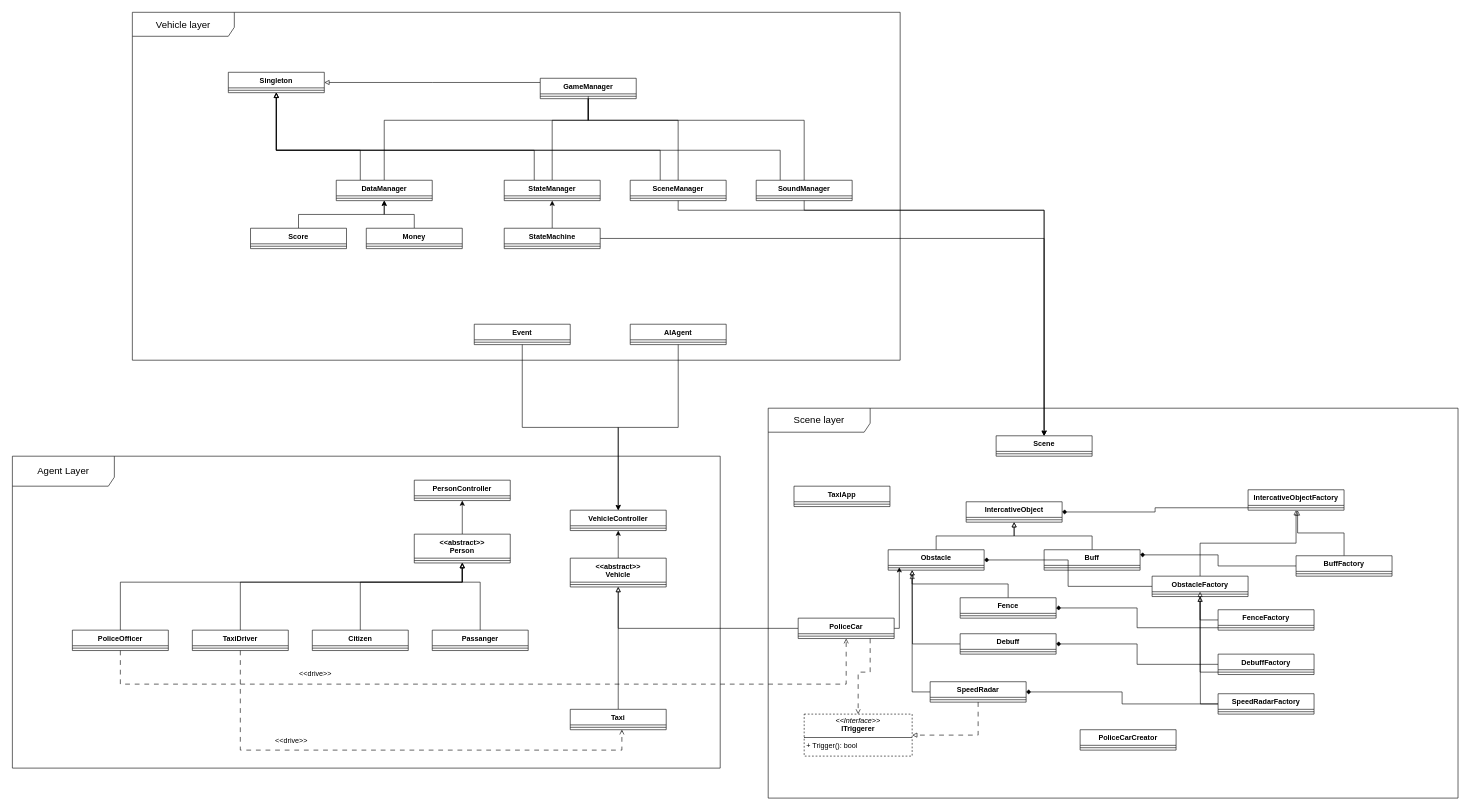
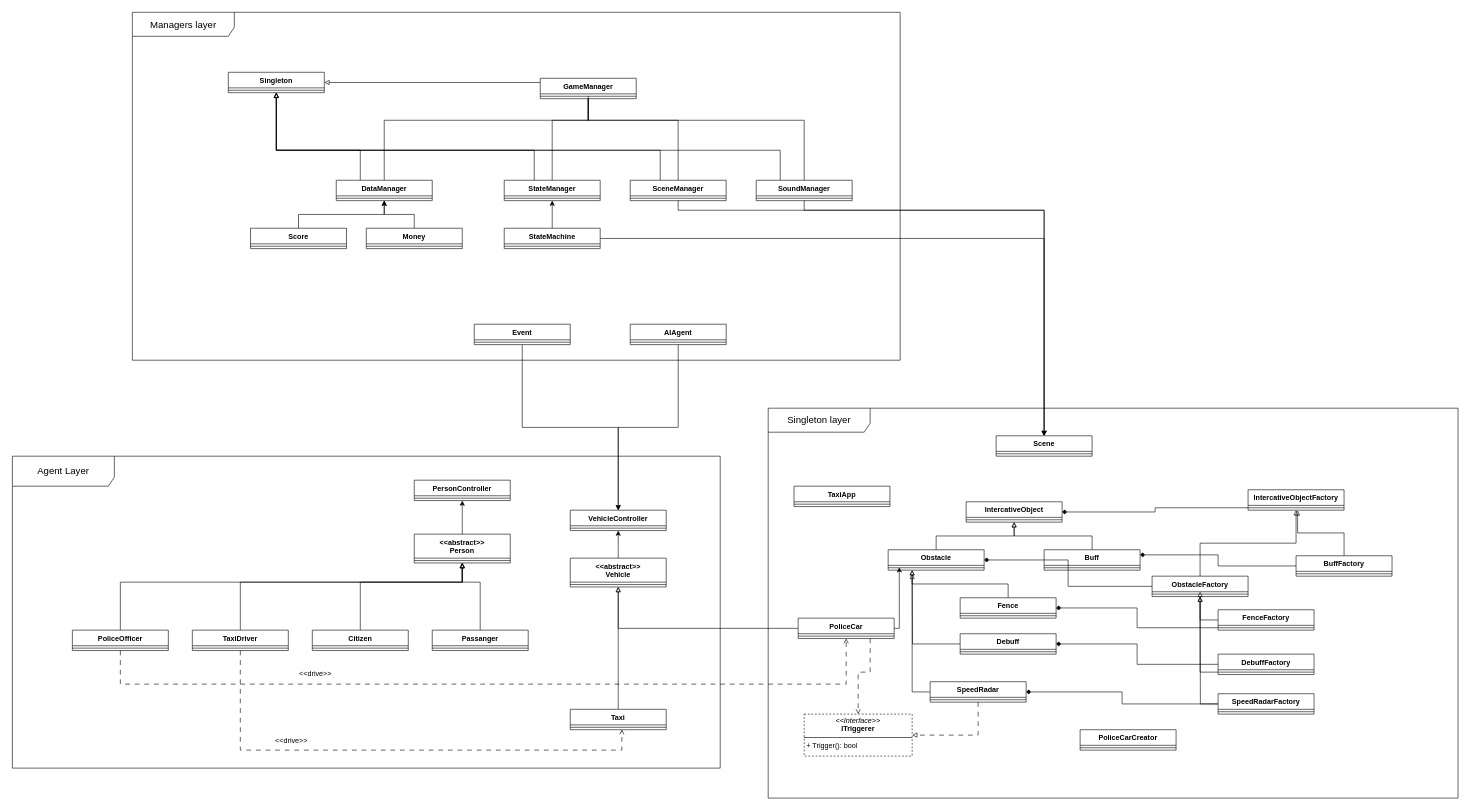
node "Vehicle layer": label "Vehicle layer" -> "Managers layer"
node "Scene layer": label "Scene layer" -> "Singleton layer"
